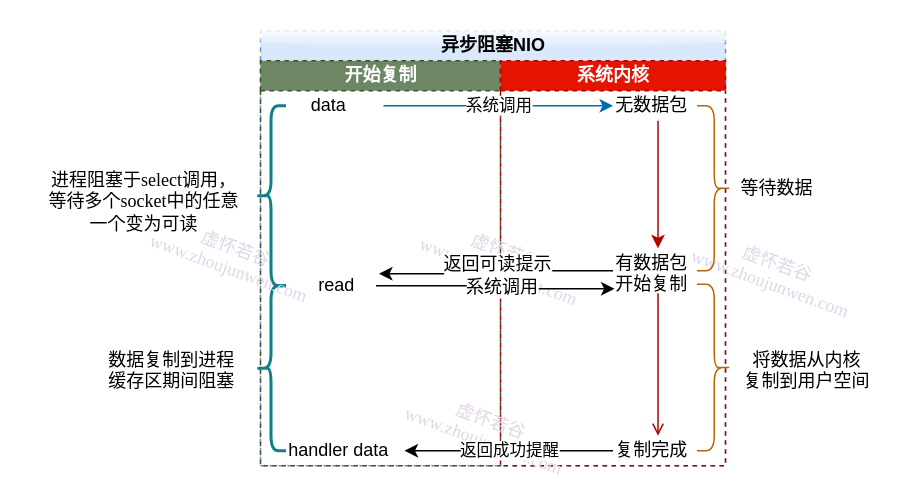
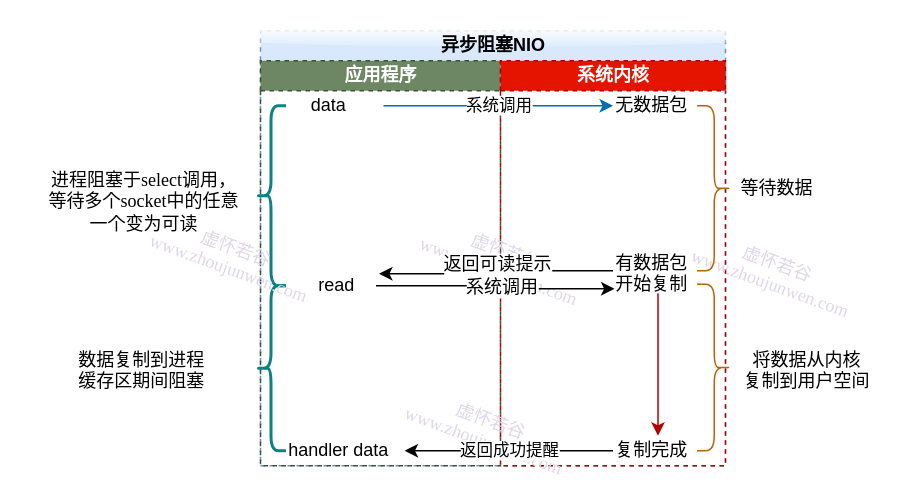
node "开始复制": label "开始复制" -> "应用程序"
edge "无数据包" -> "有数据包 开始复制": removed
node "数据复制到进程 缓存区期间阻塞": moved (181, 368) -> (151, 368)
edge "有数据包 开始复制" -> "复制完成": arrowhead open -> classic
